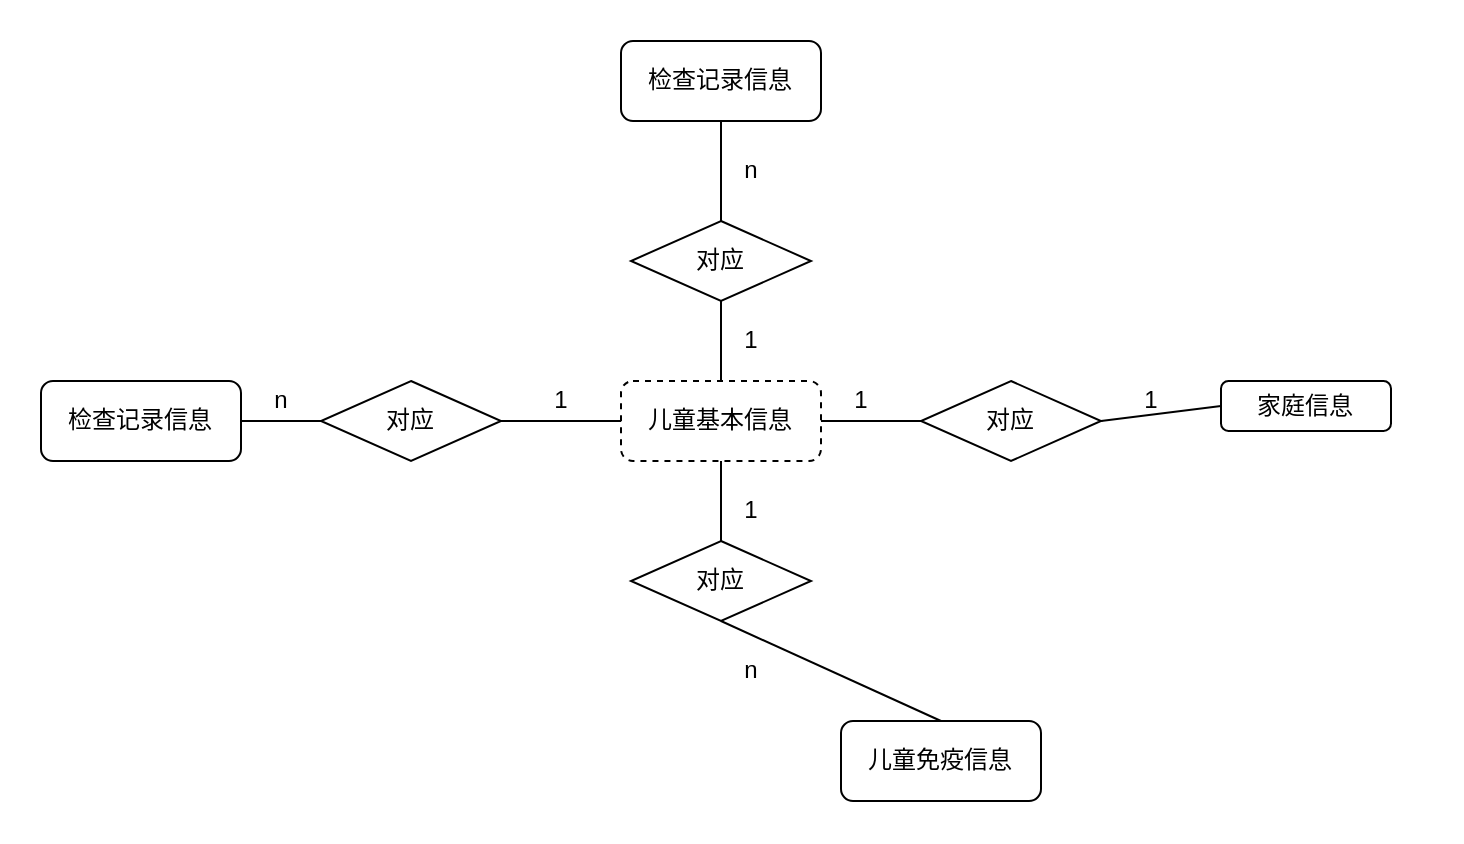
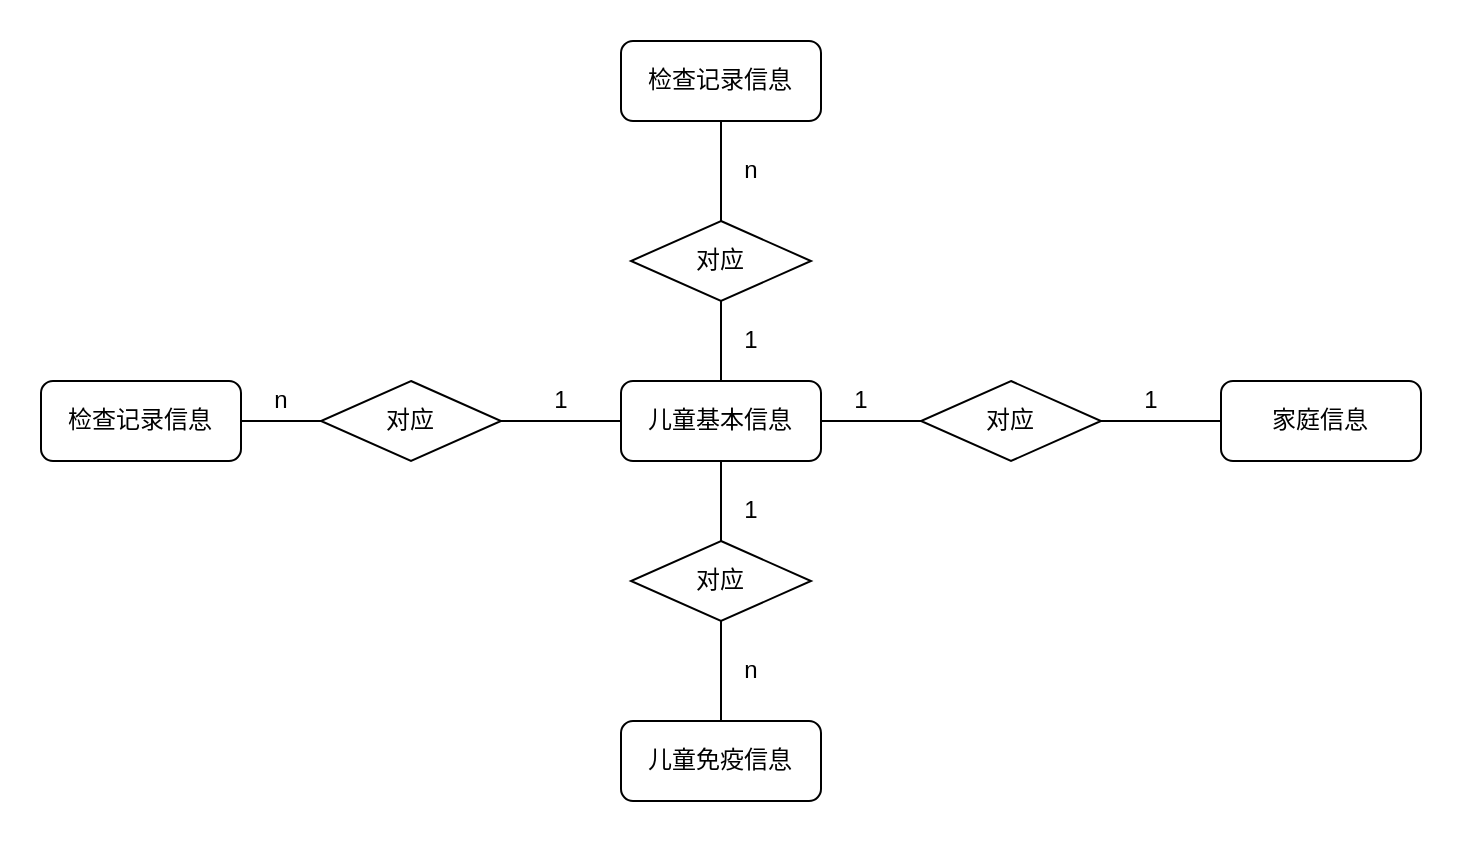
node "家庭信息": size 170x50 -> 200x80
node "儿童基本信息": style dashed -> solid
node "儿童免疫信息": moved (941, 761) -> (721, 761)
